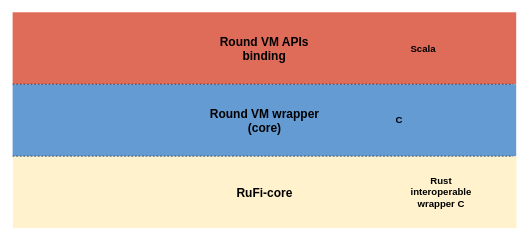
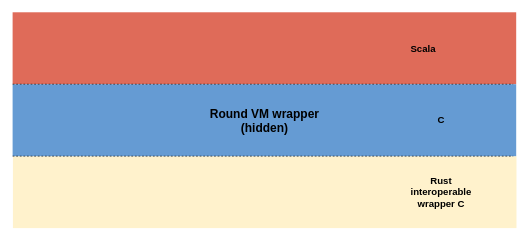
node "Round VM APIs binding": removed
node "Round VM wrapper (core)": label "Round VM wrapper (core)" -> "Round VM wrapper (hidden)"
node "C": moved (399, 120) -> (441, 120)
node "RuFi-core": removed
